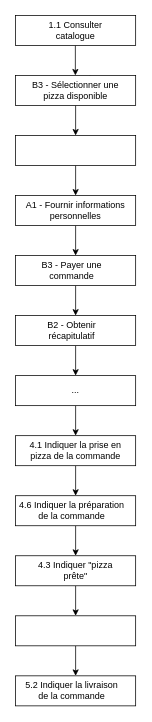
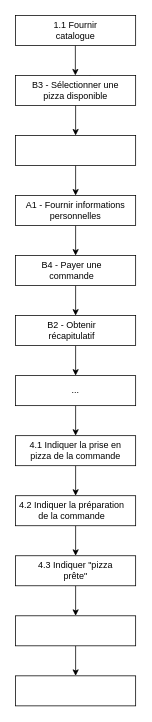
node "1.1 Consulter catalogue": label "1.1 Consulter catalogue" -> "1.1 Fournir catalogue"
node "B3 - Payer une commande": label "B3 - Payer une commande" -> "B4 - Payer une commande"
node "4.6 Indiquer la préparation de la commande": label "4.6 Indiquer la préparation de la commande" -> "4.2 Indiquer la préparation de la commande"
node "5.2 Indiquer la livraison de la commande": removed
